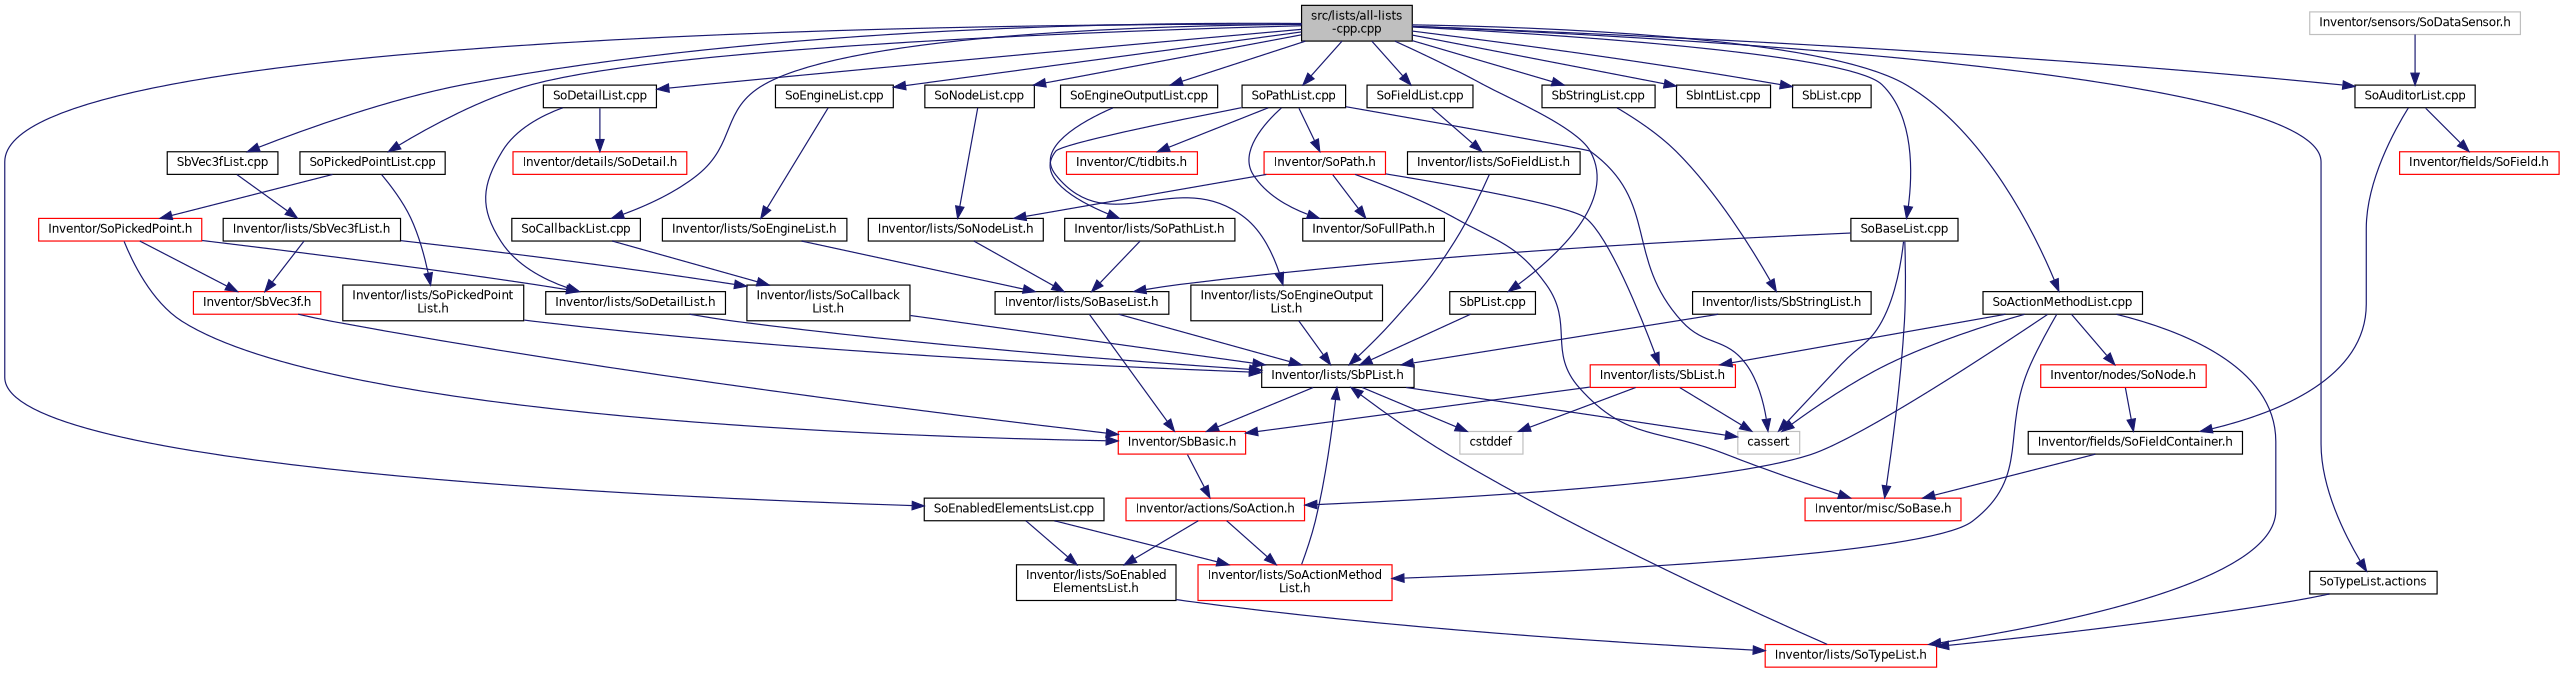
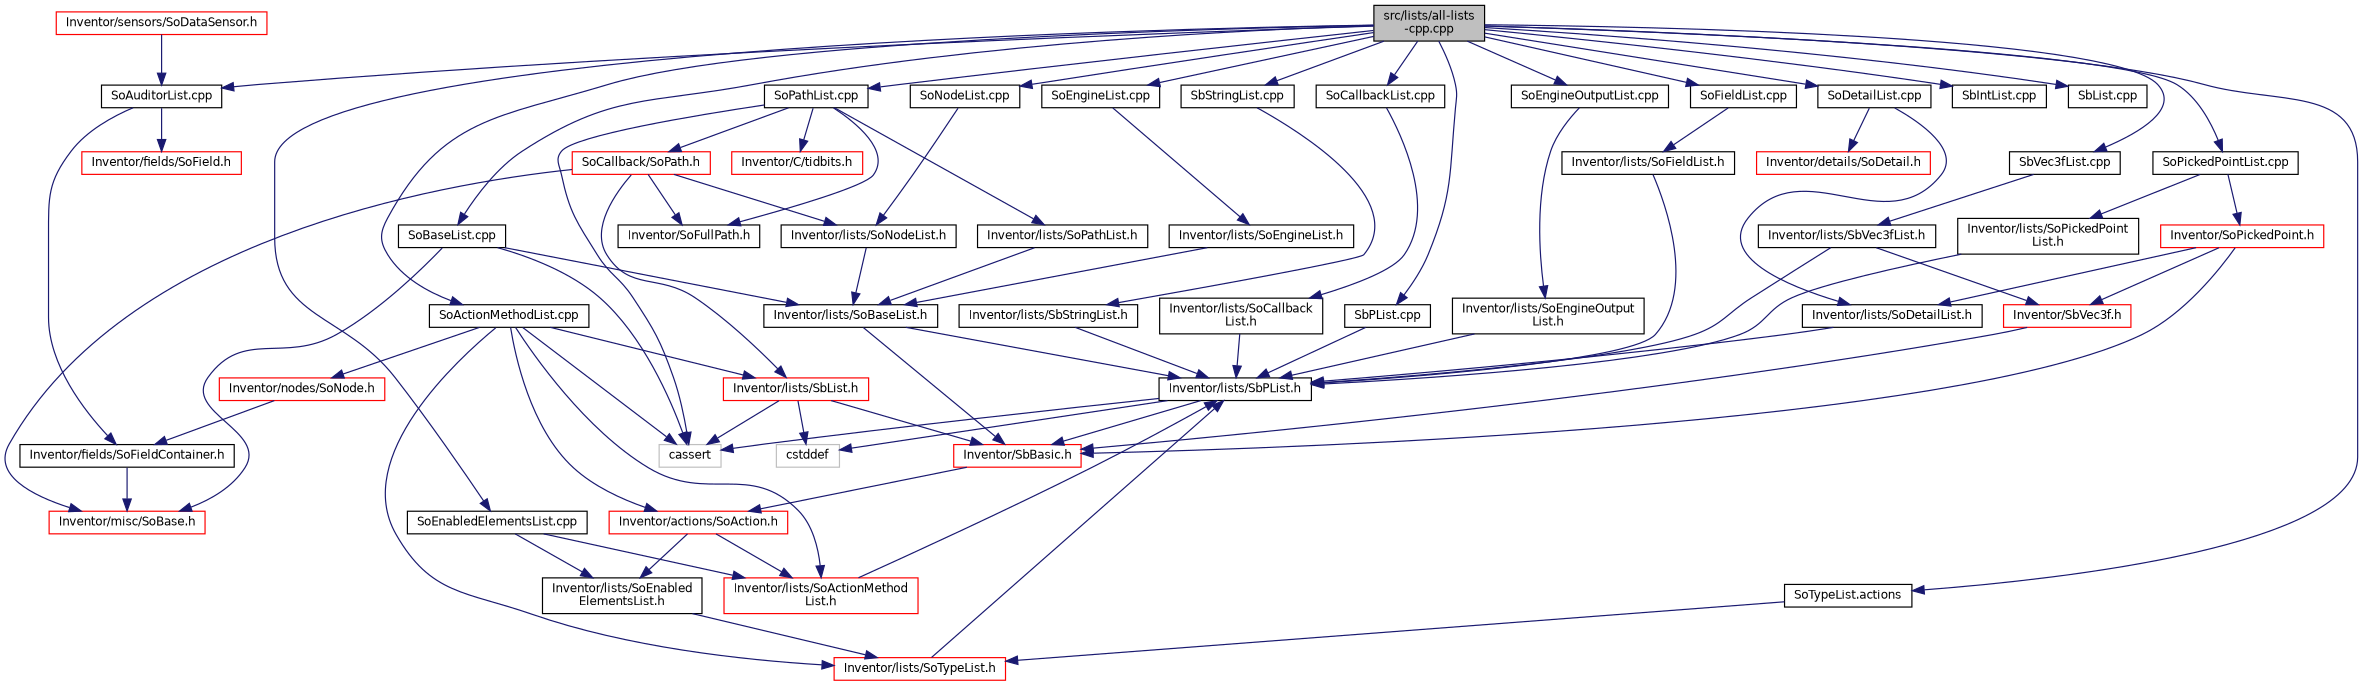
node "Inventor/sensors/SoDataSensor.h": color grey75 -> red
node "Inventor/SoPath.h": label "Inventor/SoPath.h" -> "SoCallback/SoPath.h"
edge "Inventor/lists/SbVec3fList.h" -> "Inventor/lists/SoCallback List.h": now "Inventor/lists/SbVec3fList.h" -> "Inventor/lists/SbPList.h"
